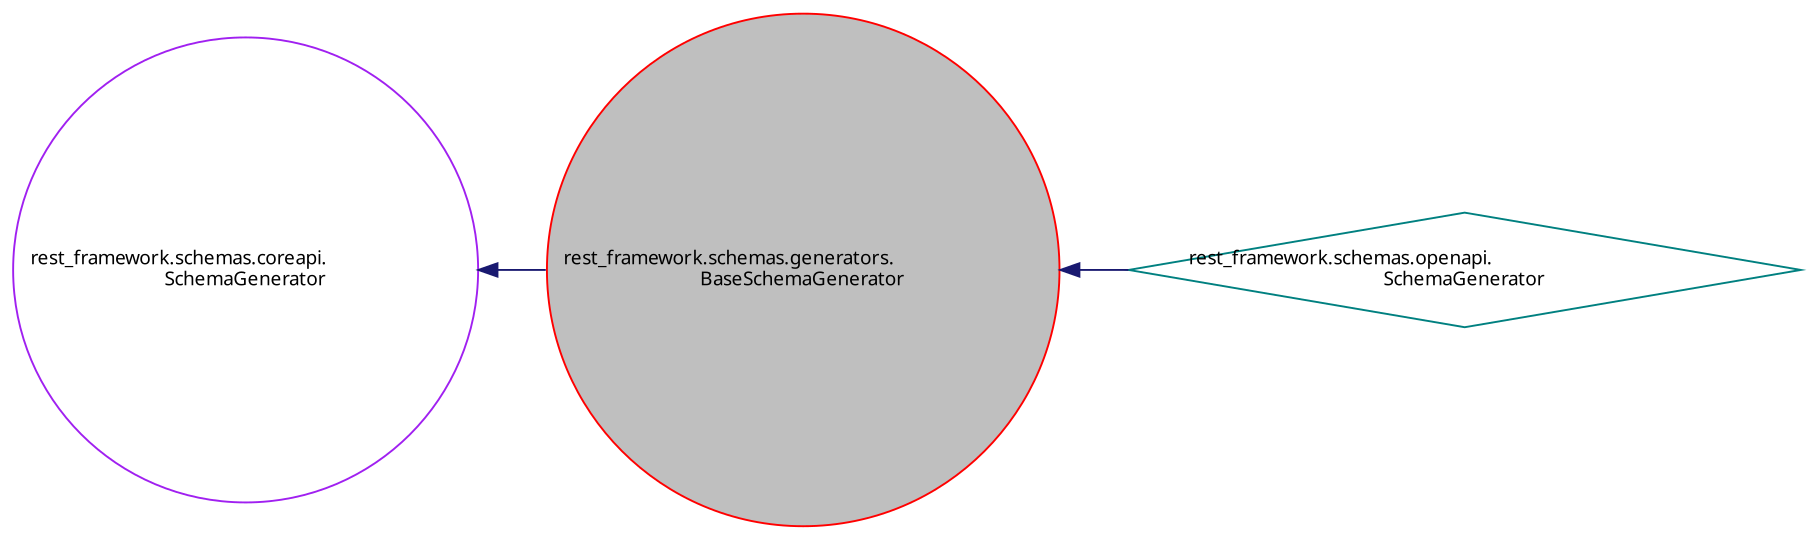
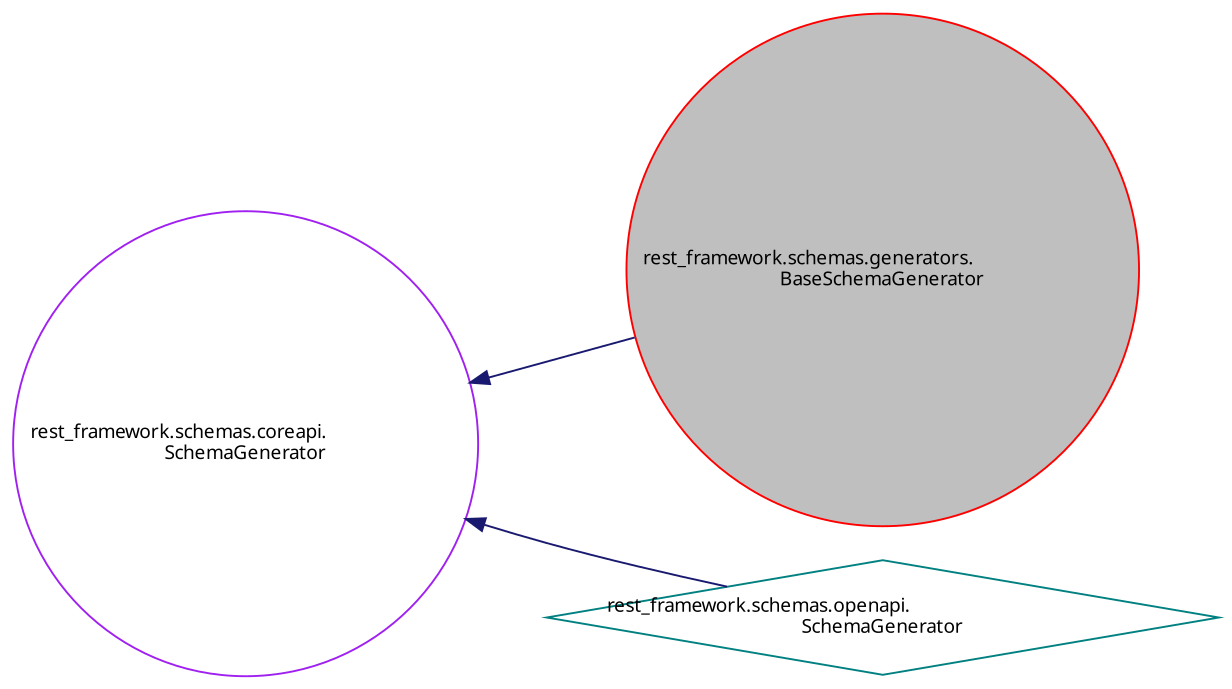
edge "rest_framework.schemas.openapi. SchemaGenerator" -> "rest_framework.schemas.generators. BaseSchemaGenerator": now "rest_framework.schemas.openapi. SchemaGenerator" -> "rest_framework.schemas.coreapi. SchemaGenerator"
